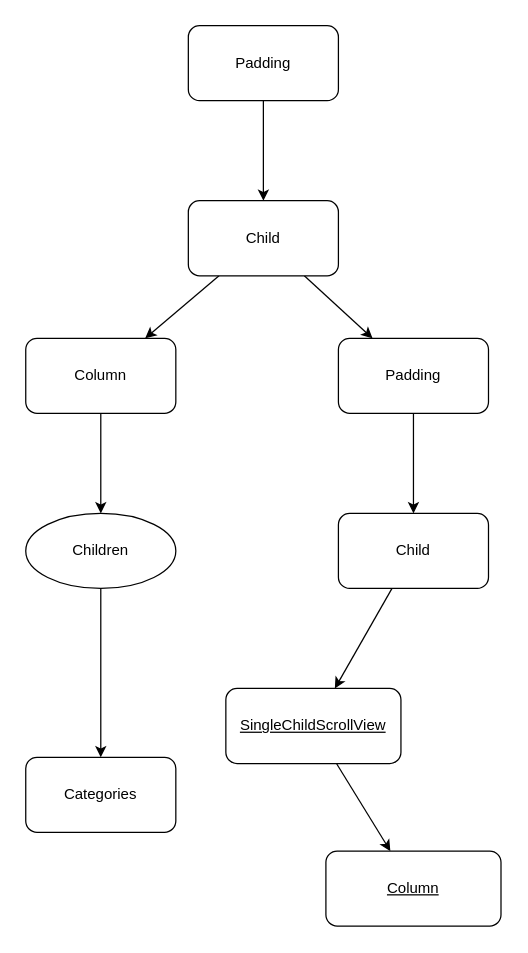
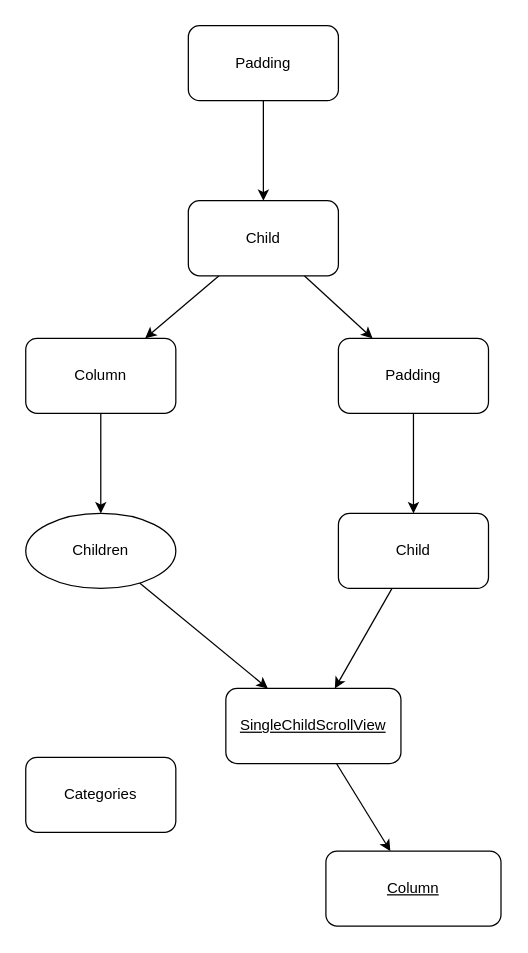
edge "Children" -> "Categories": now "Children" -> "SingleChildScrollView"
